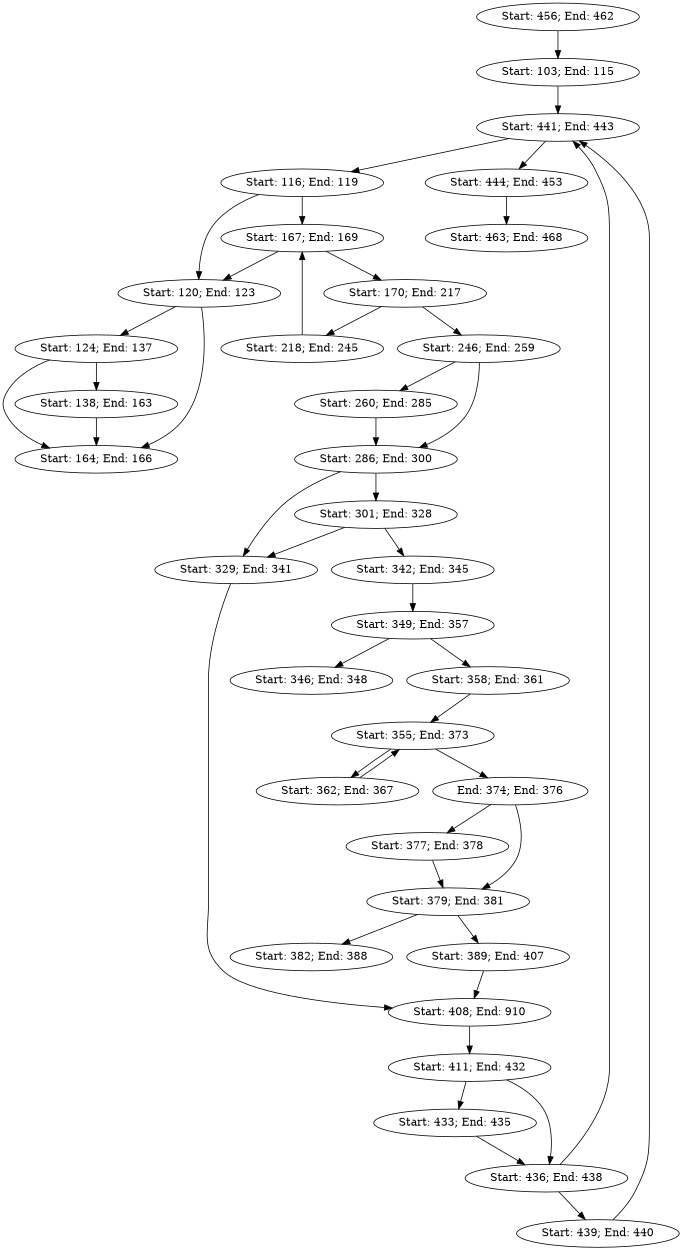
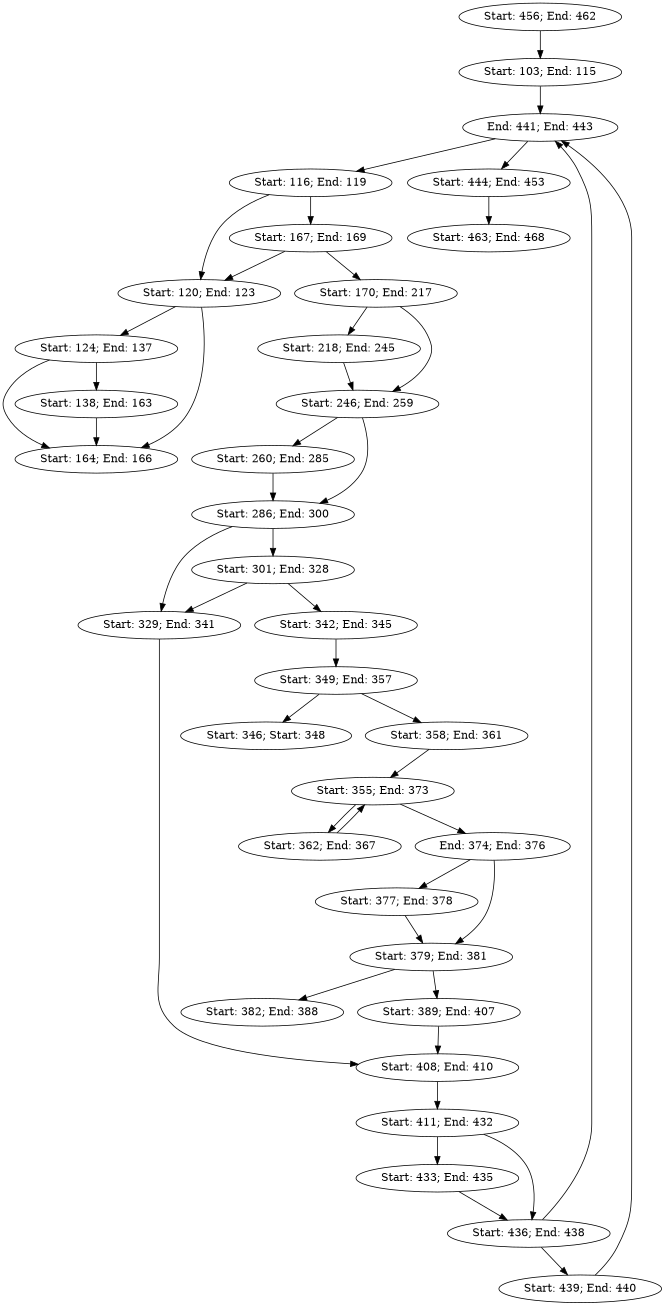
node "Start: 441; End: 443": label "Start: 441; End: 443" -> "End: 441; End: 443"
edge "Start: 218; End: 245" -> "Start: 167; End: 169": now "Start: 218; End: 245" -> "Start: 246; End: 259"
node "Start: 346; End: 348": label "Start: 346; End: 348" -> "Start: 346; Start: 348"
node "Start: 408; End: 910": label "Start: 408; End: 910" -> "Start: 408; End: 410"
